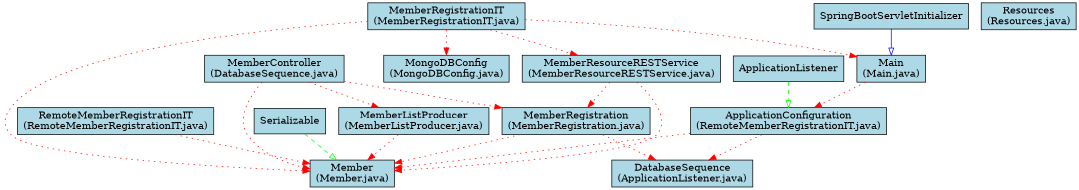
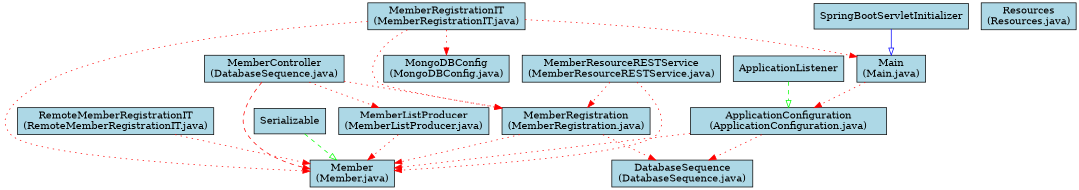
edge "MemberRegistrationIT (MemberRegistrationIT.java)" -> "MemberResourceRESTService (MemberResourceRESTService.java)": now "MemberRegistrationIT (MemberRegistrationIT.java)" -> "MemberRegistration (MemberRegistration.java)"
node "ApplicationConfiguration (RemoteMemberRegistrationIT.java)": label "ApplicationConfiguration (RemoteMemberRegistrationIT.java)" -> "ApplicationConfiguration (ApplicationConfiguration.java)"
edge "MemberController (DatabaseSequence.java)" -> "Member (Member.java)": style dotted -> dashed
node "DatabaseSequence (ApplicationListener.java)": label "DatabaseSequence (ApplicationListener.java)" -> "DatabaseSequence (DatabaseSequence.java)"
